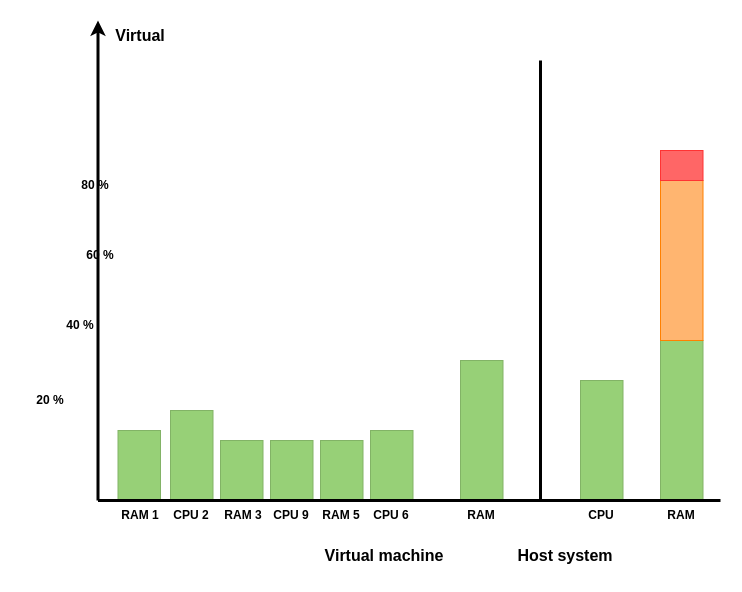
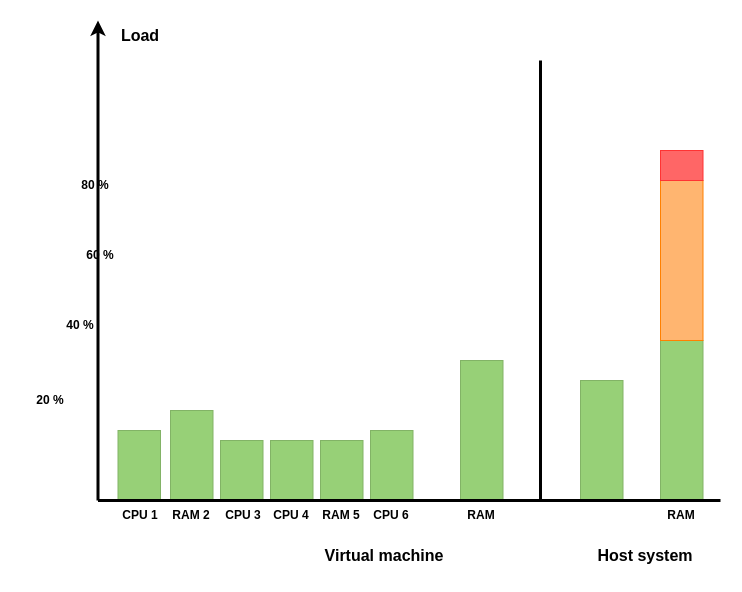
node "Virtual": label "Virtual" -> "Load"
node "RAM 1": label "RAM 1" -> "CPU 1"
node "CPU 2": label "CPU 2" -> "RAM 2"
node "RAM 3": label "RAM 3" -> "CPU 3"
node "CPU 9": label "CPU 9" -> "CPU 4"
node "CPU": removed
node "Host system": moved (566, 556) -> (646, 556)
